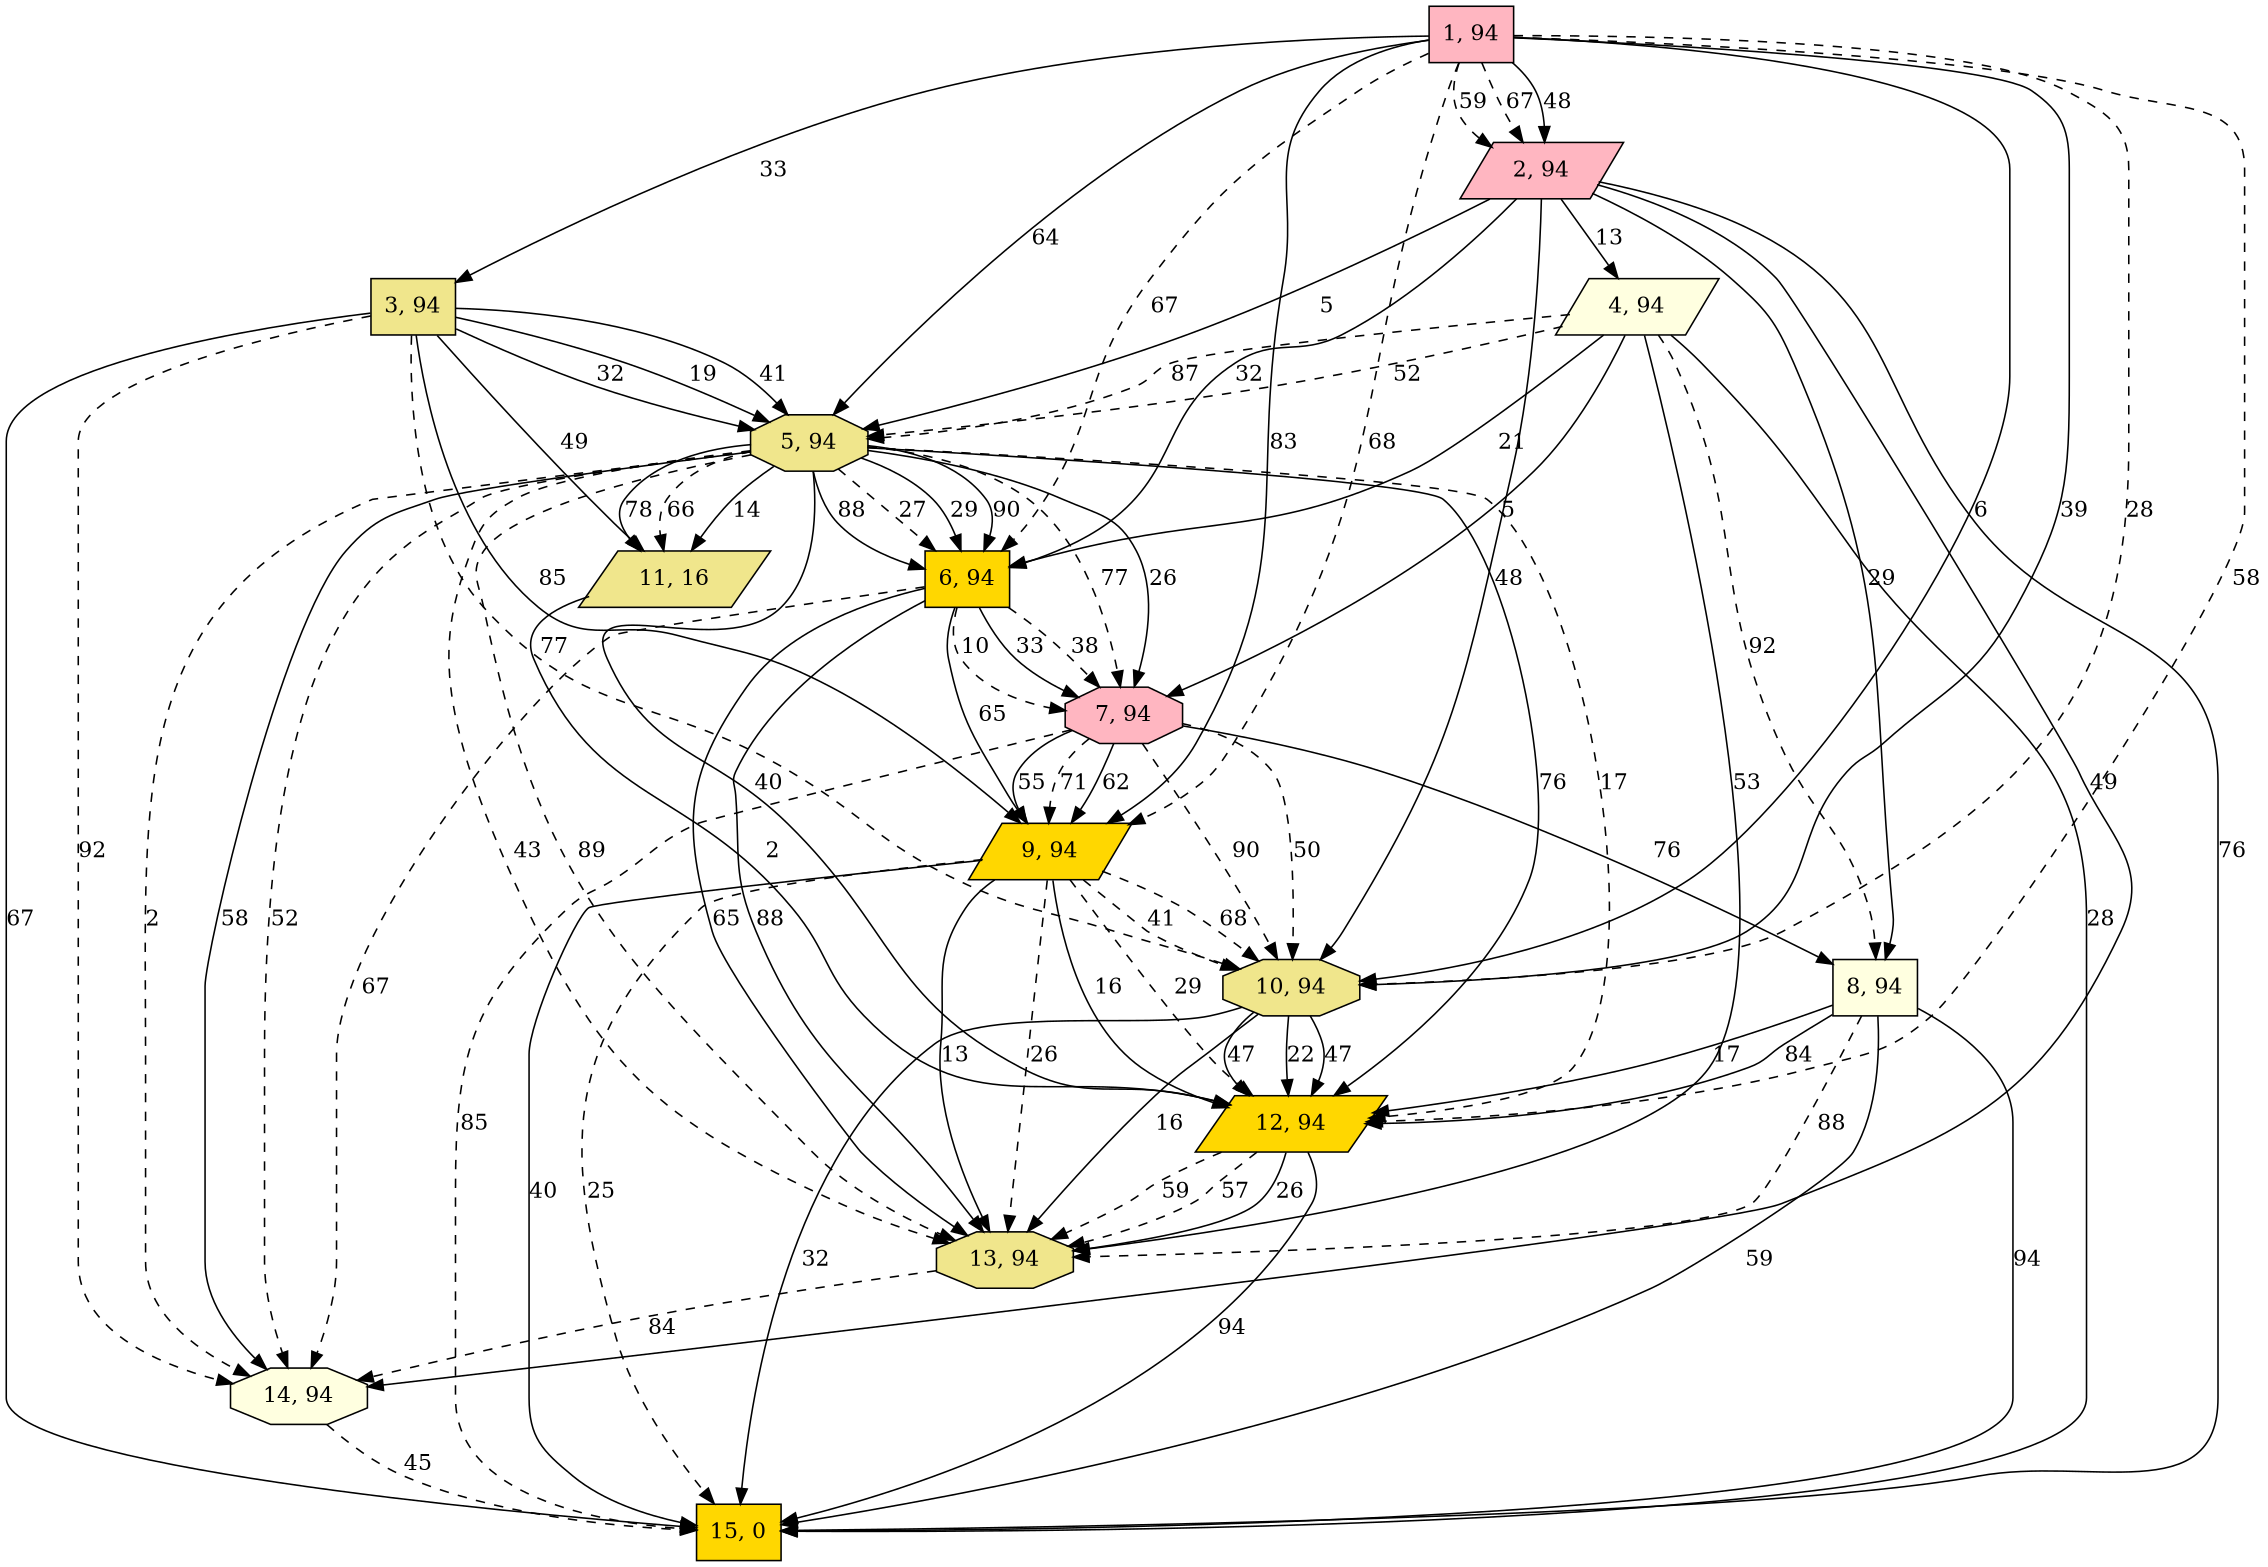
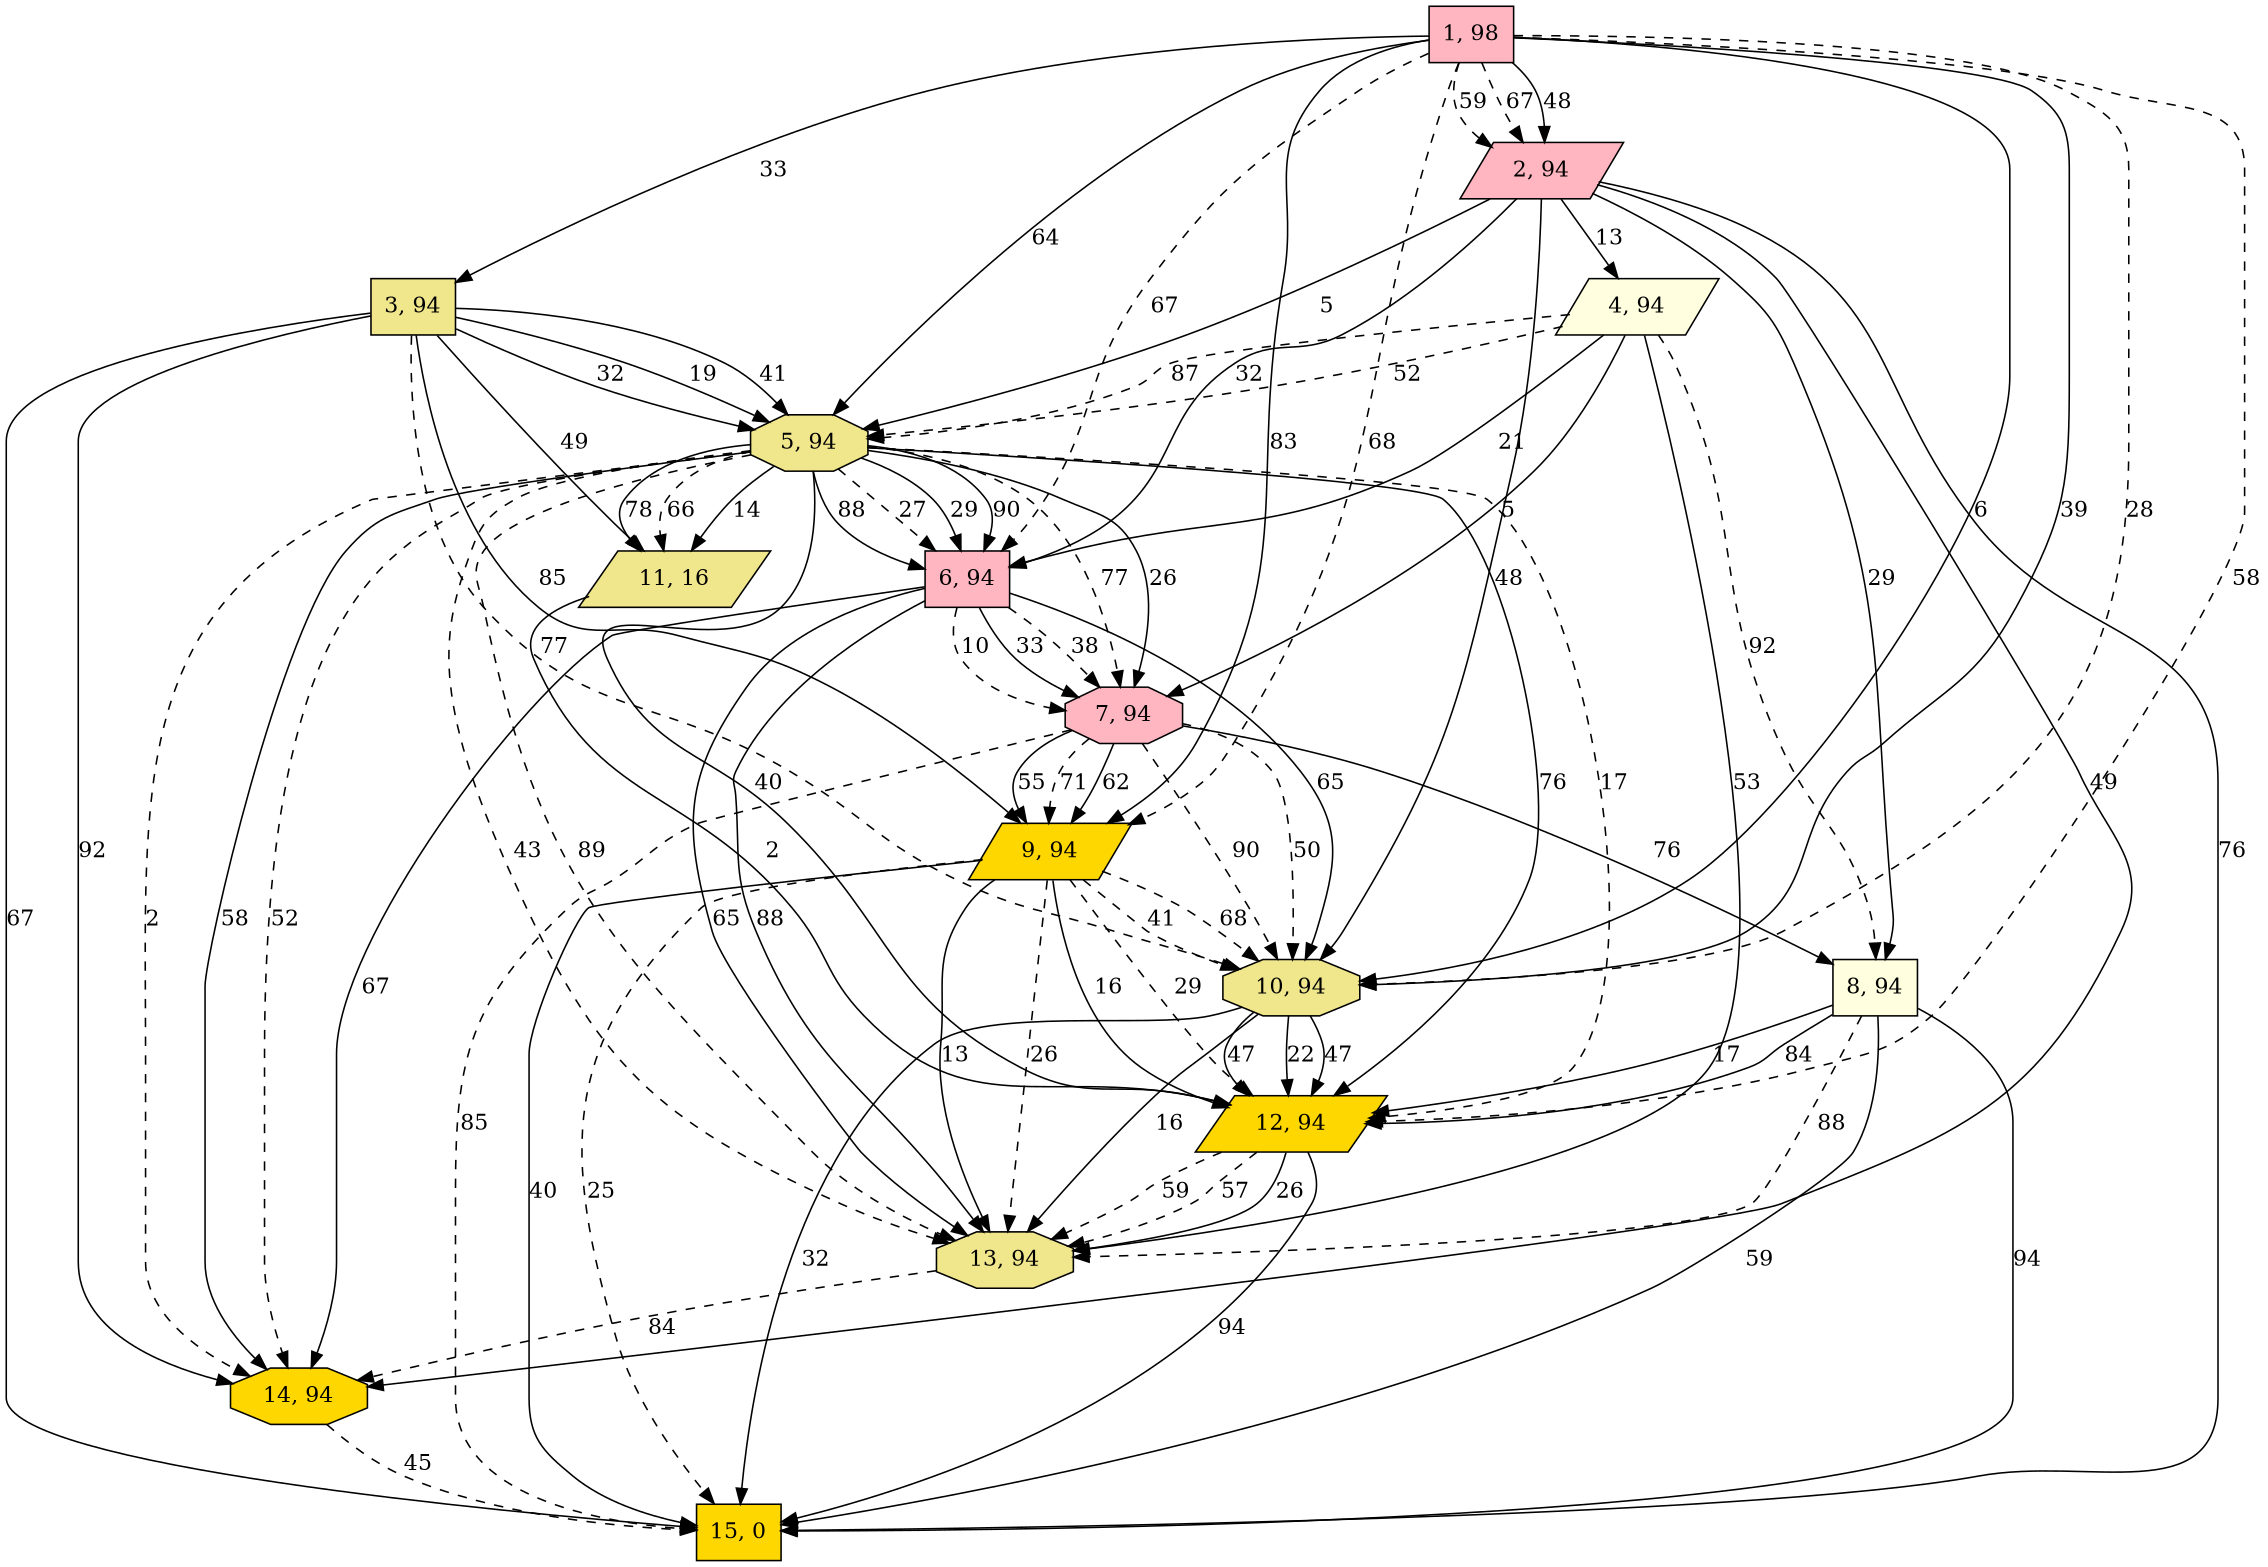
node "1, 94": label "1, 94" -> "1, 98"
node "6, 94": fillcolor gold -> lightpink
edge "6, 94" -> "9, 94": now "6, 94" -> "10, 94"
edge "3, 94" -> "14, 94": style dashed -> solid
edge "6, 94" -> "14, 94": style dashed -> solid
node "14, 94": fillcolor lightyellow -> gold
edge "4, 94" -> "15, 0": removed, label "28"
